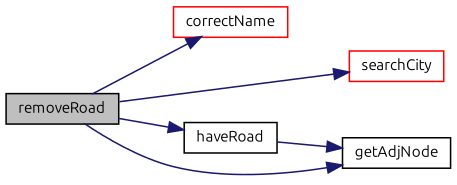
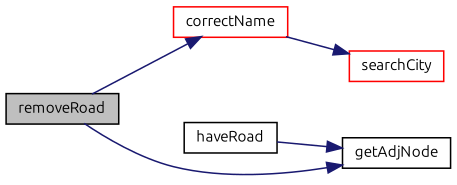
edge "removeRoad" -> "searchCity": now "correctName" -> "searchCity"
edge "removeRoad" -> "haveRoad": removed
